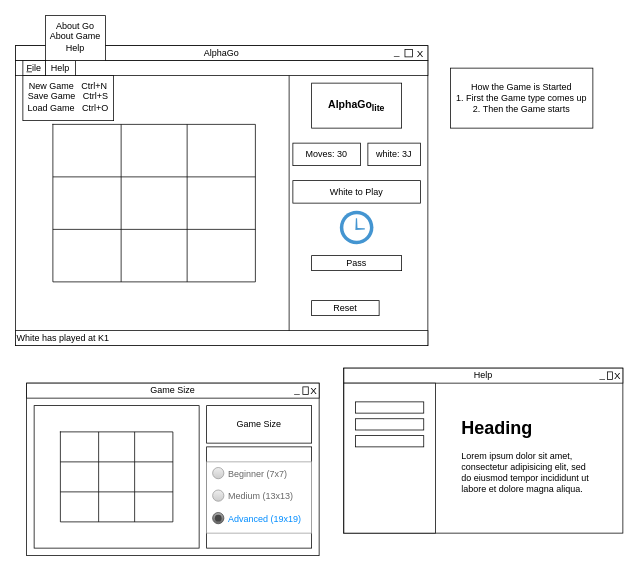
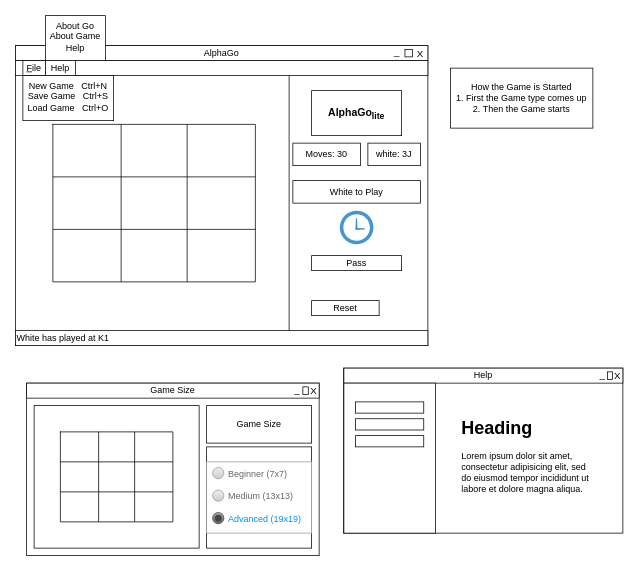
node "AlphaGolite": moved (357, 105) -> (357, 113)
